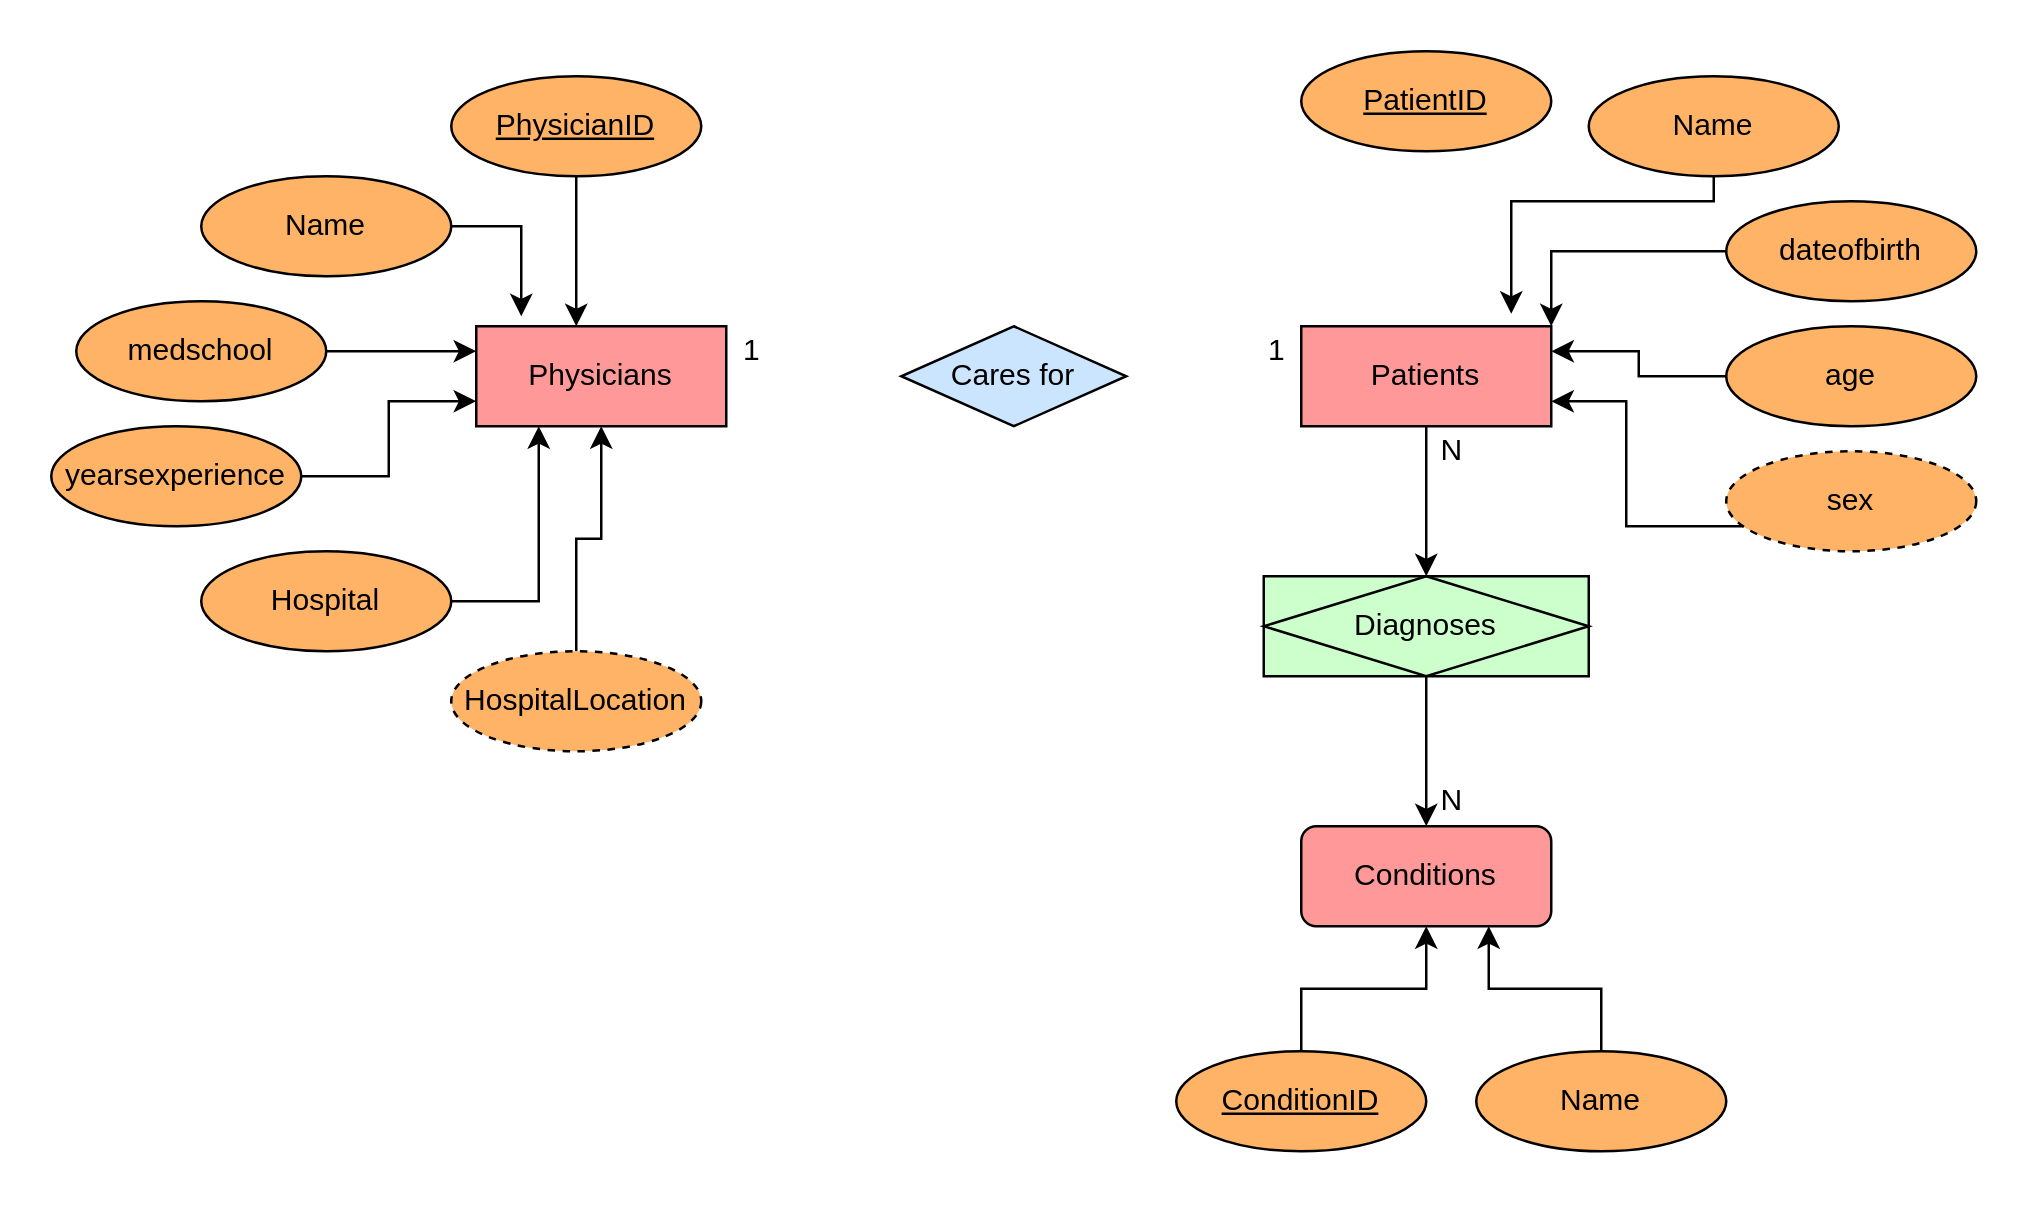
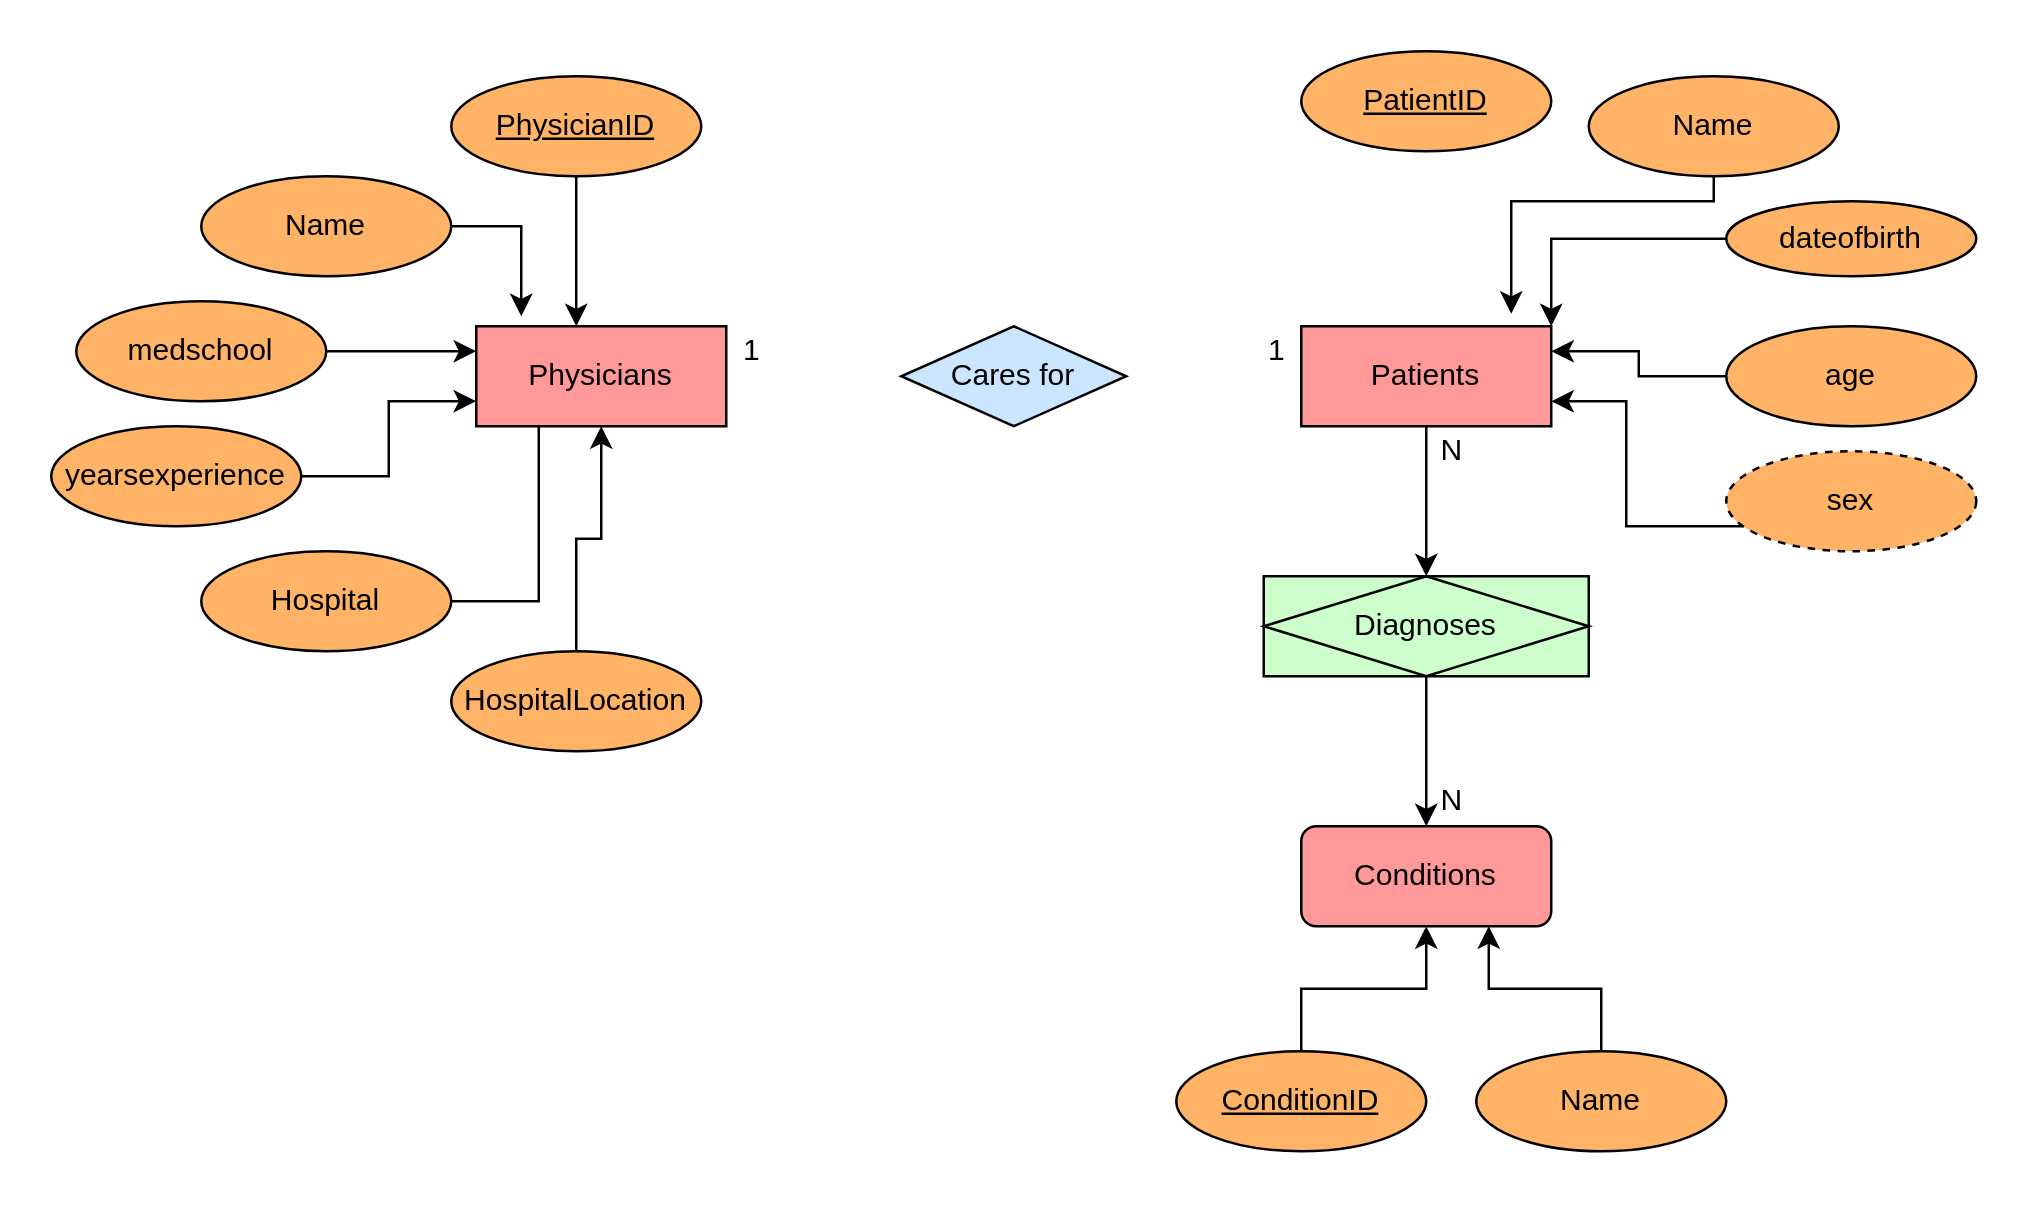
node "dateofbirth": size 250x100 -> 250x75
edge "Hospital" -> "Physicians": arrowhead classic -> none
node "HospitalLocation": style dashed -> solid
